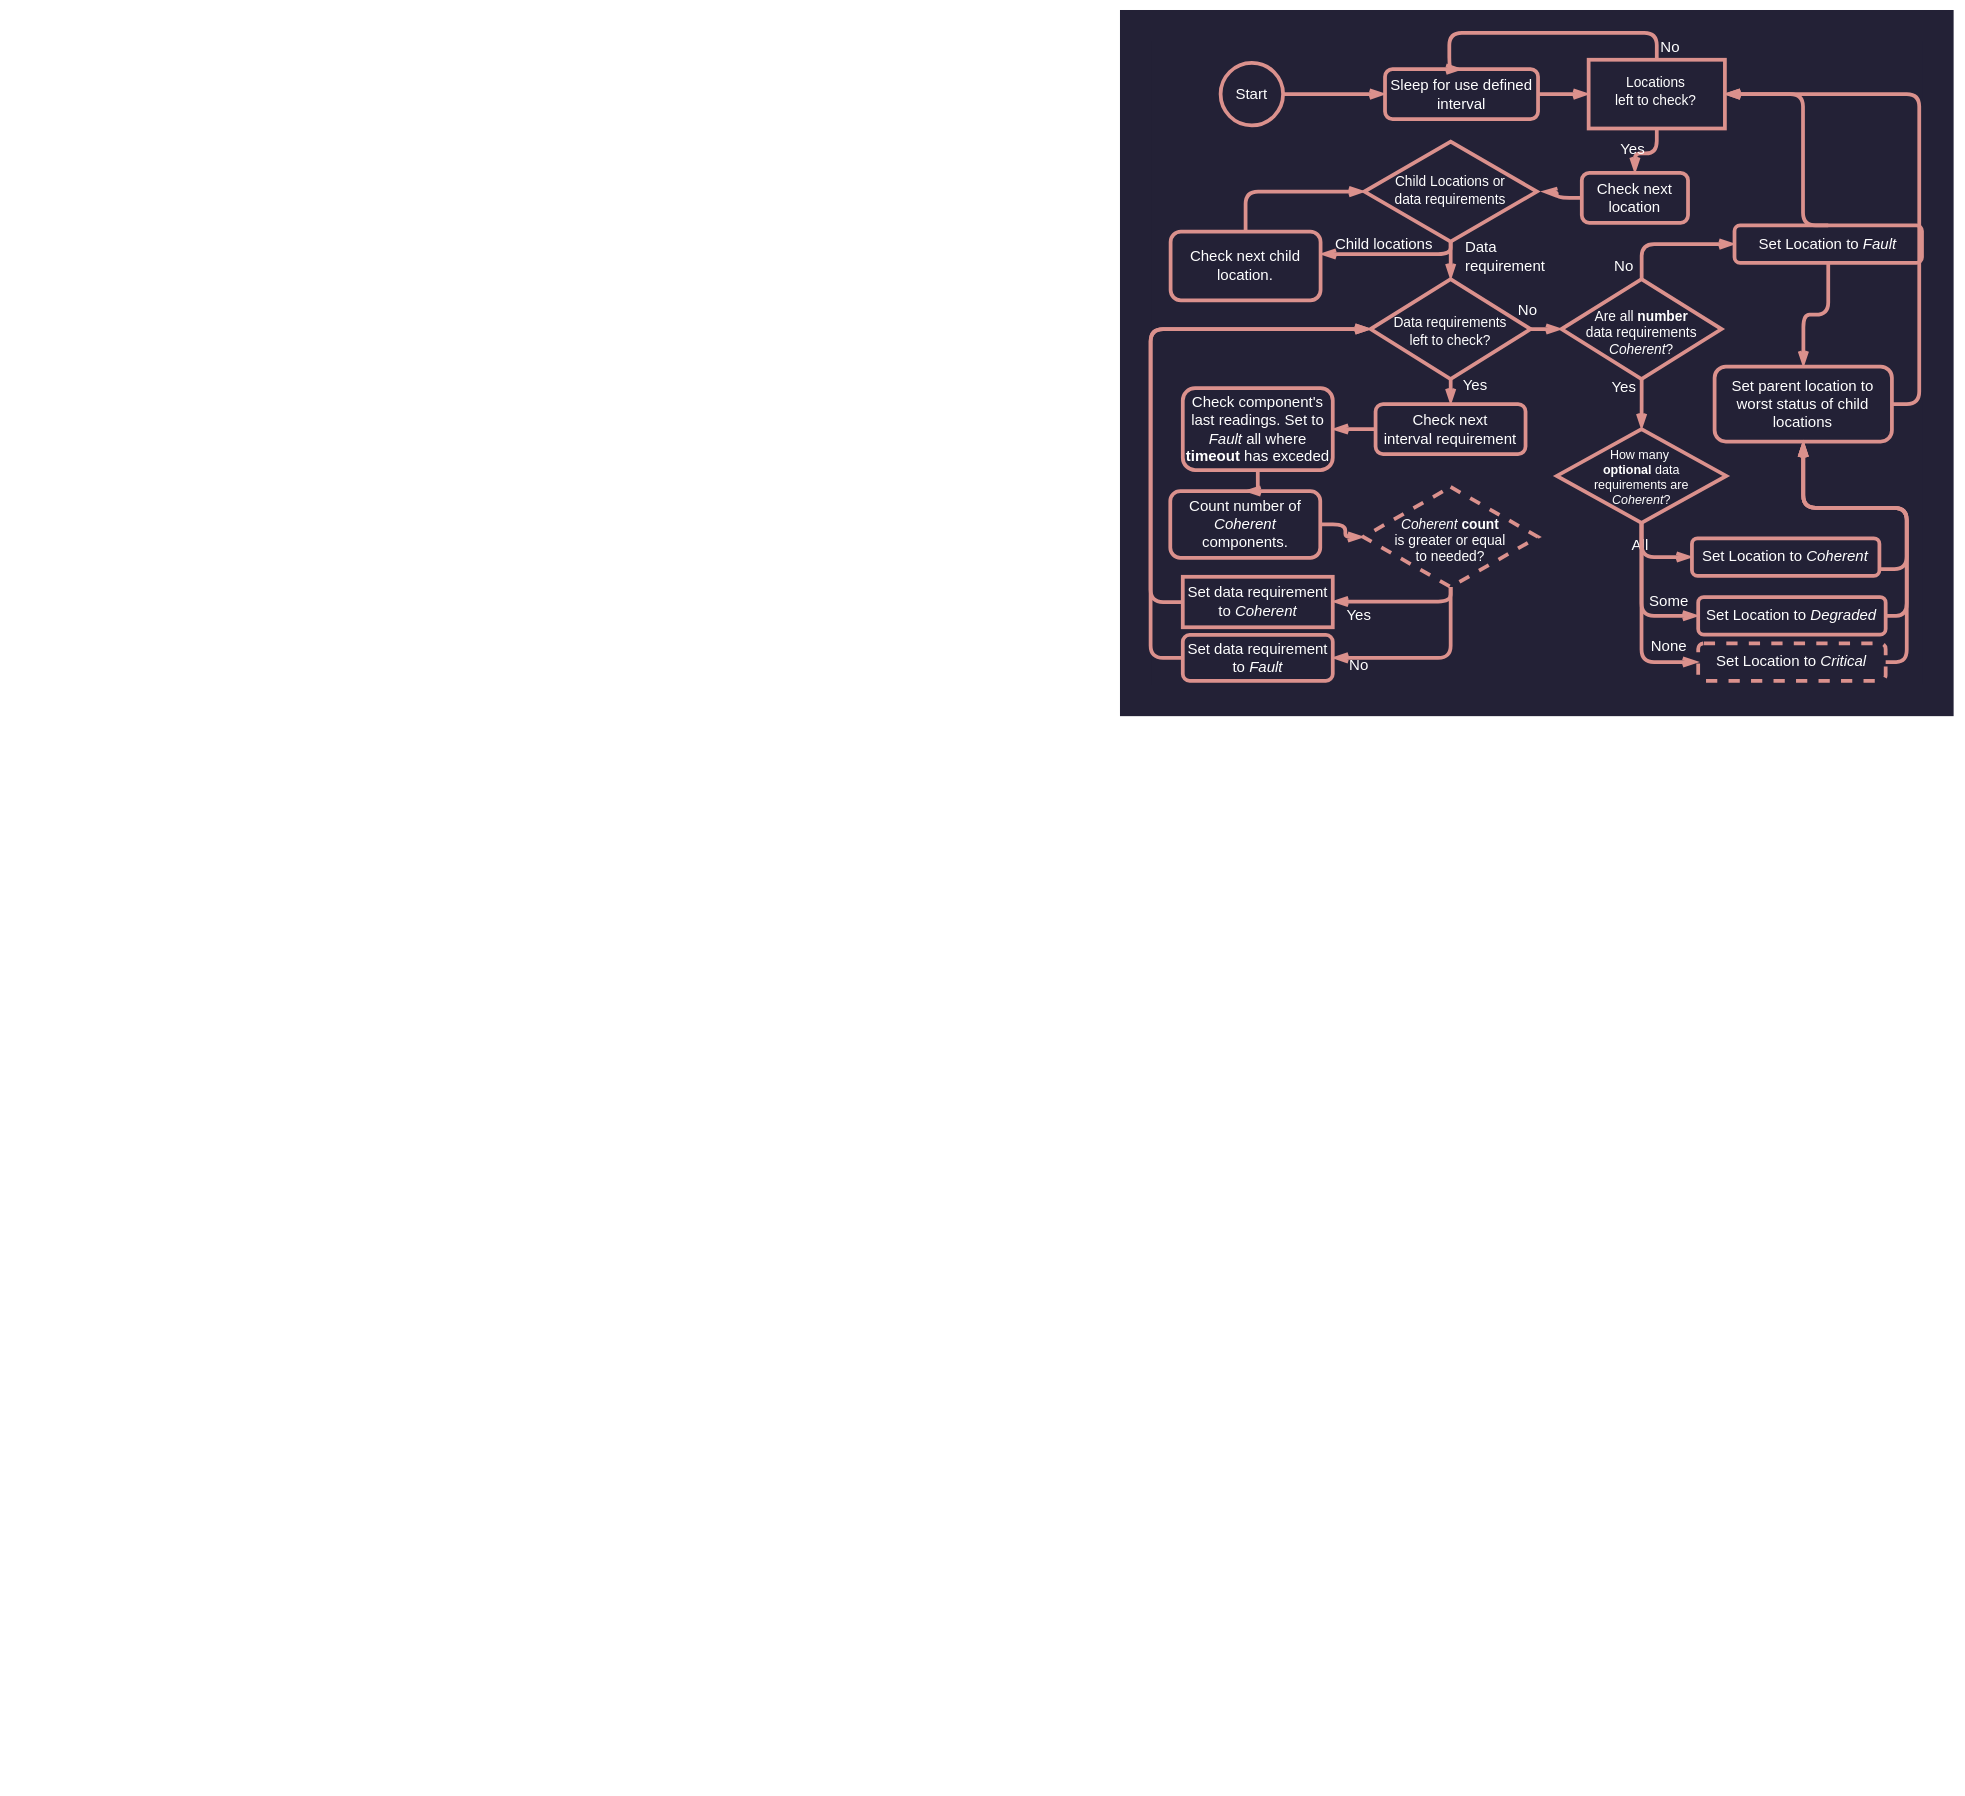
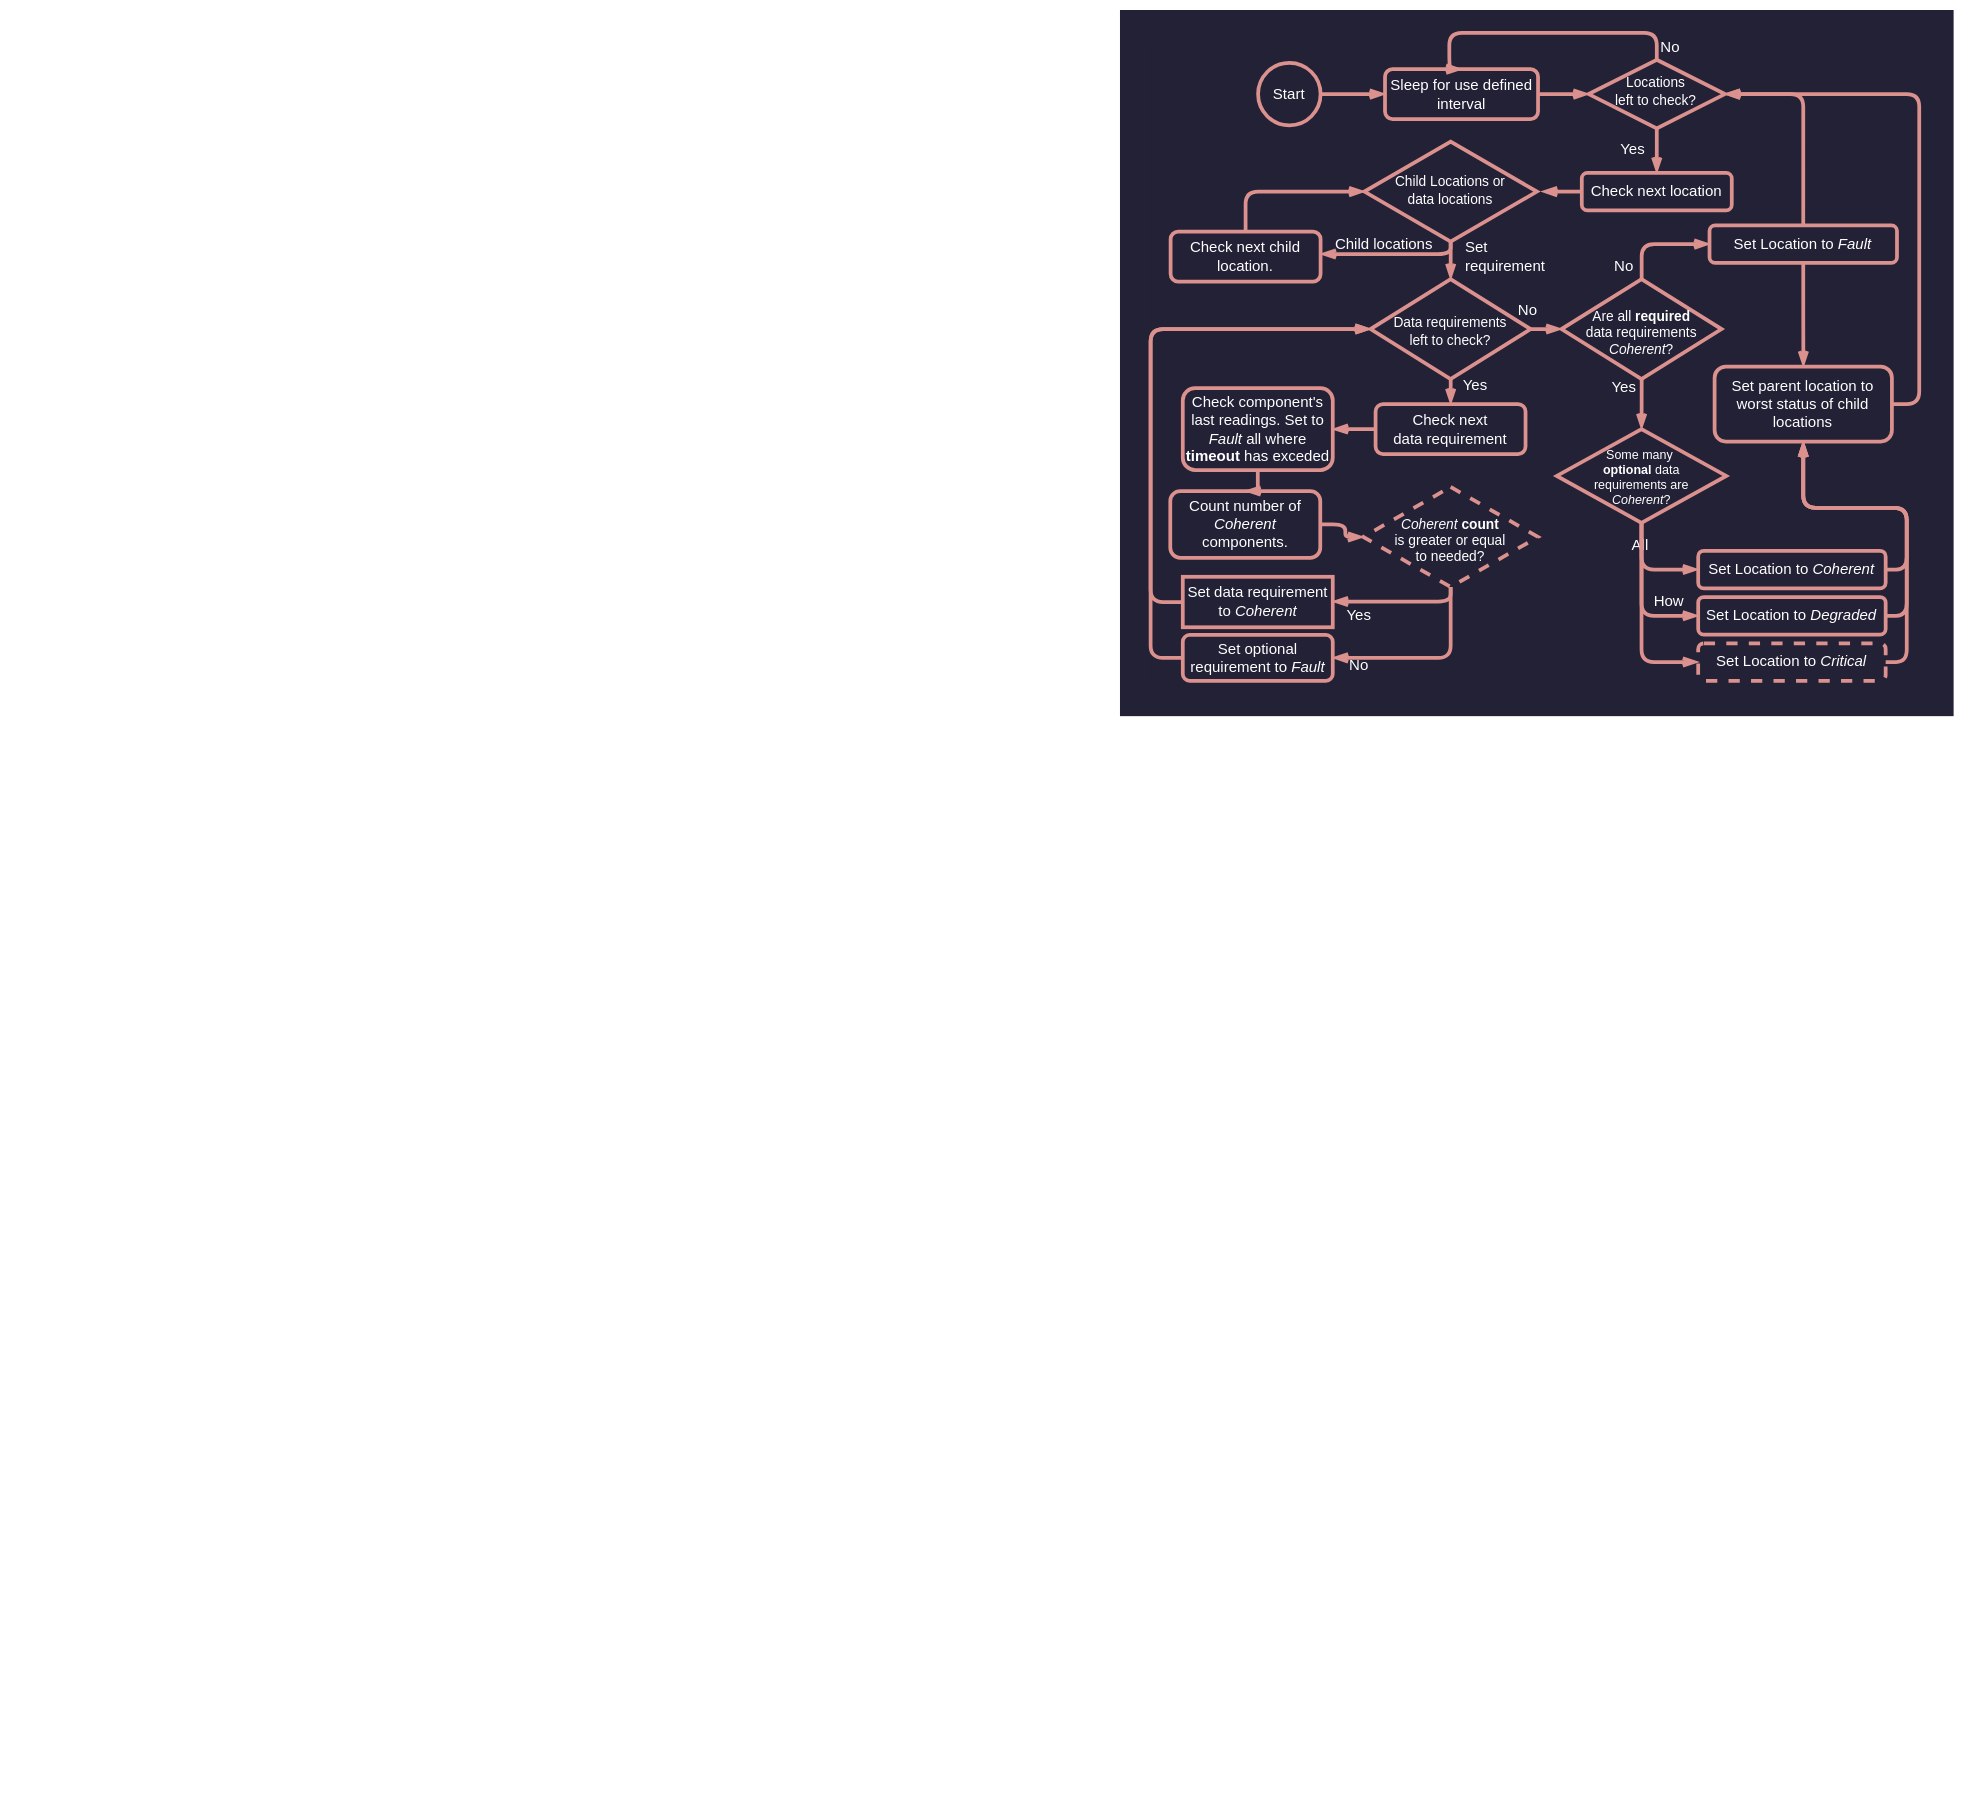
node "Start": moved (1252, 94) -> (1289, 94)
node "Locations left to check?": shape rectangle -> diamond
node "Child Locations or data requirements": label "Child Locations or data requirements" -> "Child Locations or data locations"
node "Check next location": size 106x50 -> 150x38
node "Set Location to Fault": moved (1828, 244) -> (1803, 244)
node "Data requirement": label "Data requirement" -> "Set requirement"
node "Check next child location.": size 150x69 -> 150x50
node "Are all number data requirements Coherent?": label "Are all number data requirements Coherent?" -> "Are all required data requirements Coherent?"
node "Check next interval requirement": label "Check next interval requirement" -> "Check next data requirement"
node "How many optional data requirements areCoherent?": label "How many optional data requirements areCoherent?" -> "Some many optional data requirements areCoherent?"
node "Set Location to Coherent": moved (1786, 557) -> (1792, 570)
node "Some": label "Some" -> "How"
node "None": removed
node "Set data requirement to Fault": label "Set data requirement to Fault" -> "Set optional requirement to Fault"
